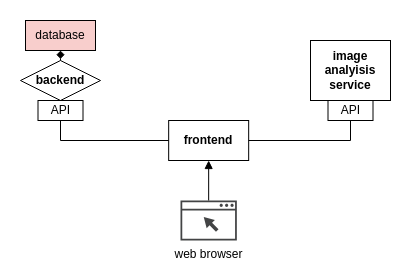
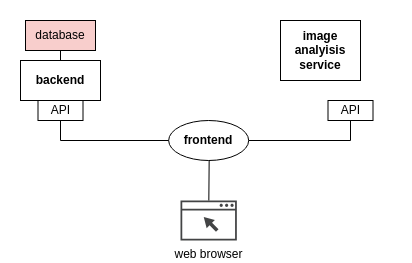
edge "backend" -> "database": arrowhead diamond -> none
node "image analyisis service": moved (351, 71) -> (321, 51)
node "backend": shape diamond -> rectangle
node "frontend": shape rectangle -> ellipse
edge "web browser" -> "frontend": arrowhead block -> none
